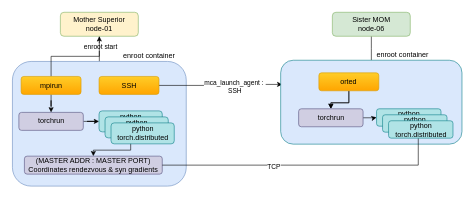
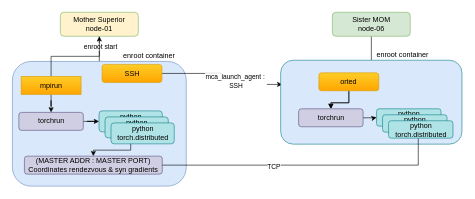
node "mpirun": shape rounded rectangle -> rectangle
node "SSH": moved (129, 86) -> (132, 74)
